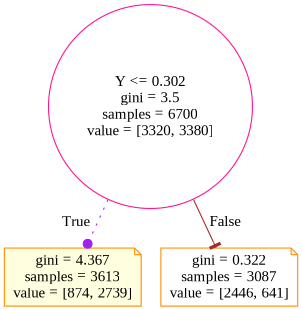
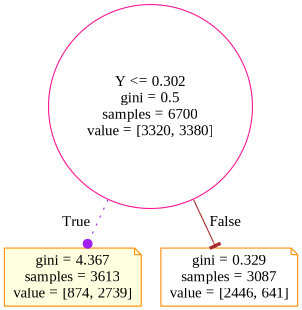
node "Y <= 0.302 gini = 3.5 samples = 6700 value = [3320, 3380]": label "Y <= 0.302 gini = 3.5 samples = 6700 value = [3320, 3380]" -> "Y <= 0.302 gini = 0.5 samples = 6700 value = [3320, 3380]"
node "gini = 0.322 samples = 3087 value = [2446, 641]": label "gini = 0.322 samples = 3087 value = [2446, 641]" -> "gini = 0.329 samples = 3087 value = [2446, 641]"
